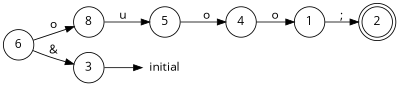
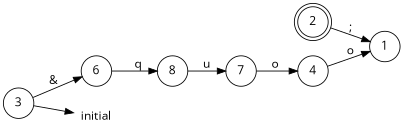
node "5": label "5" -> "7"
edge "1" -> "2": reversed
edge "6" -> "8": label "o" -> "q"
edge "6" -> "3": reversed
